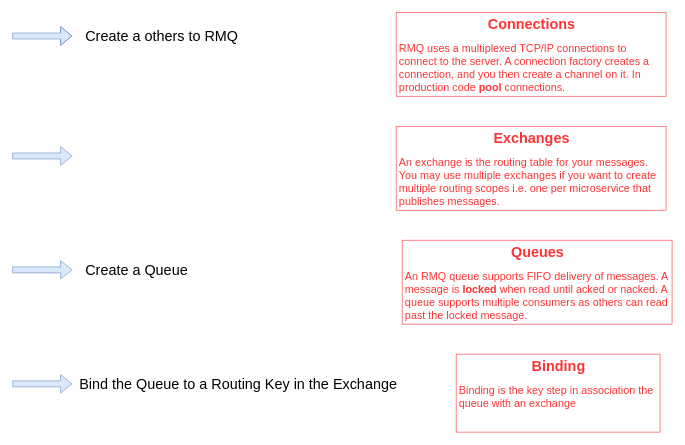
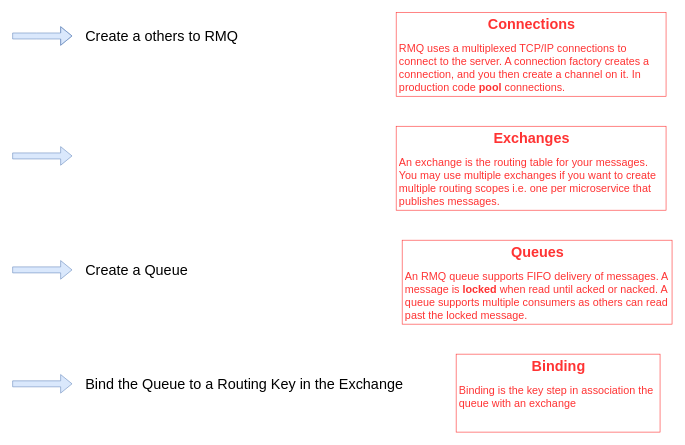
node "Bind the Queue to a Routing Key in the Exchange": moved (243, 384) -> (249, 384)
